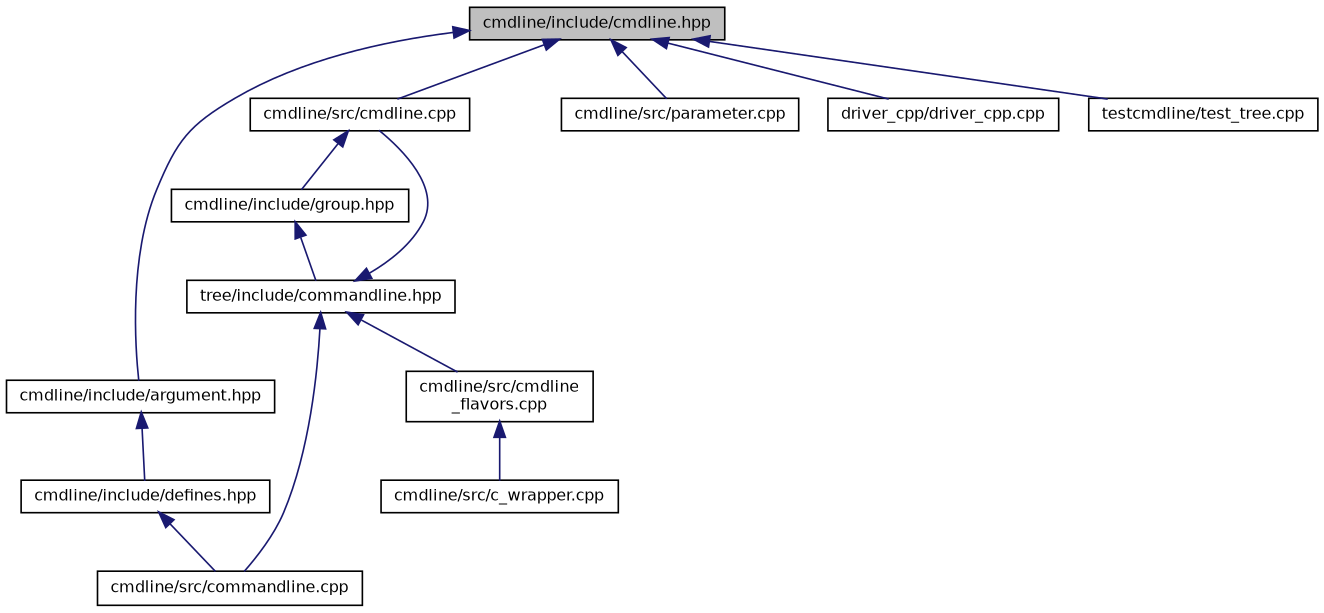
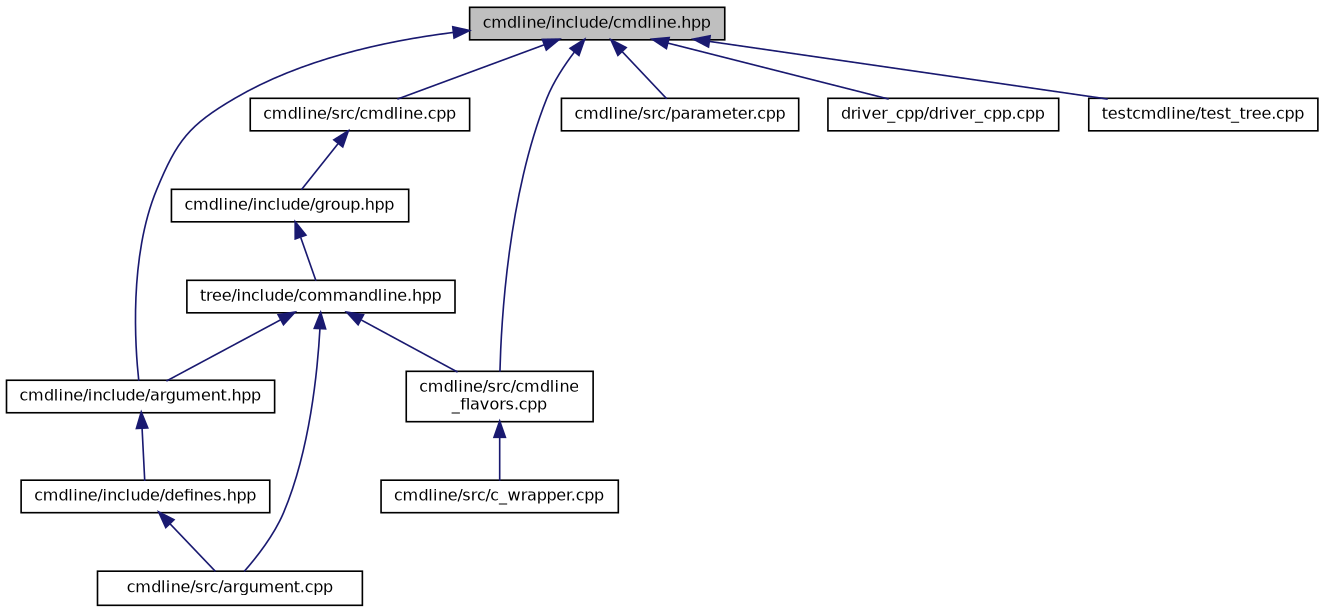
edge "cmdline/src/cmdline.cpp" -> "tree/include/commandline.hpp": now "cmdline/include/argument.hpp" -> "tree/include/commandline.hpp"
edge "cmdline/src/cmdline _flavors.cpp" -> "cmdline/include/cmdline.hpp": added
node "cmdline/src/commandline.cpp": label "cmdline/src/commandline.cpp" -> "cmdline/src/argument.cpp"
